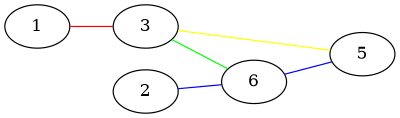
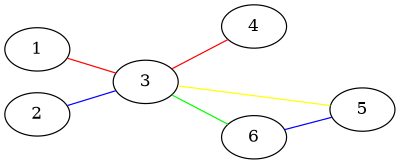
node "4": added
edge "6" -- "2": now "3" -- "2"
